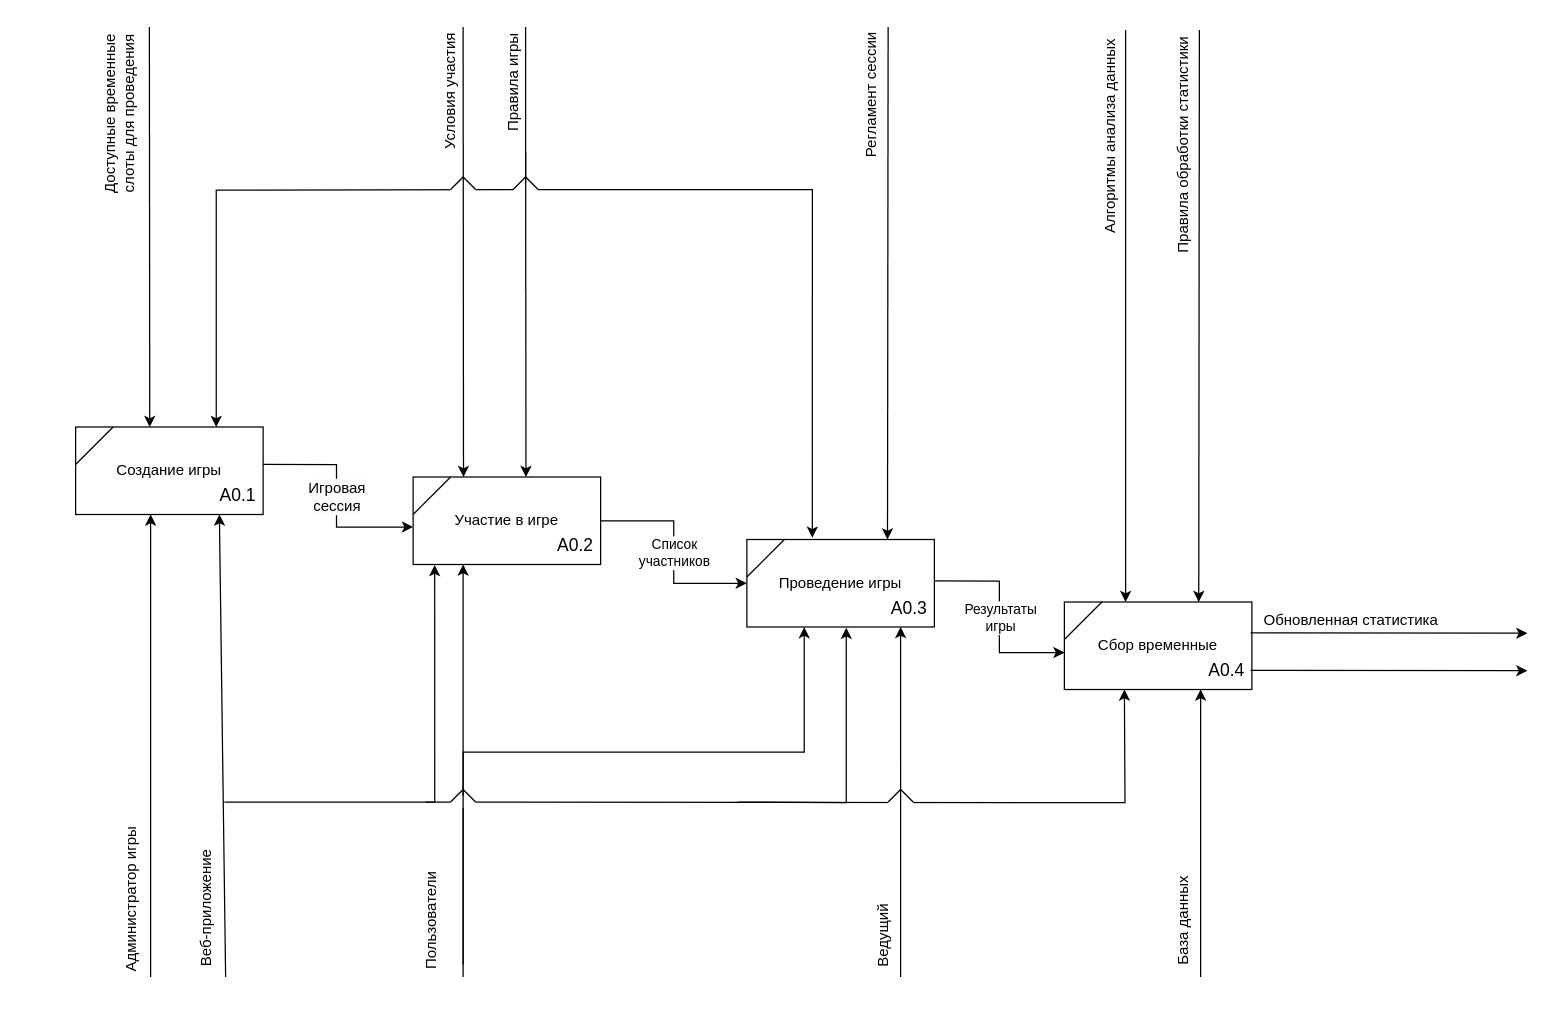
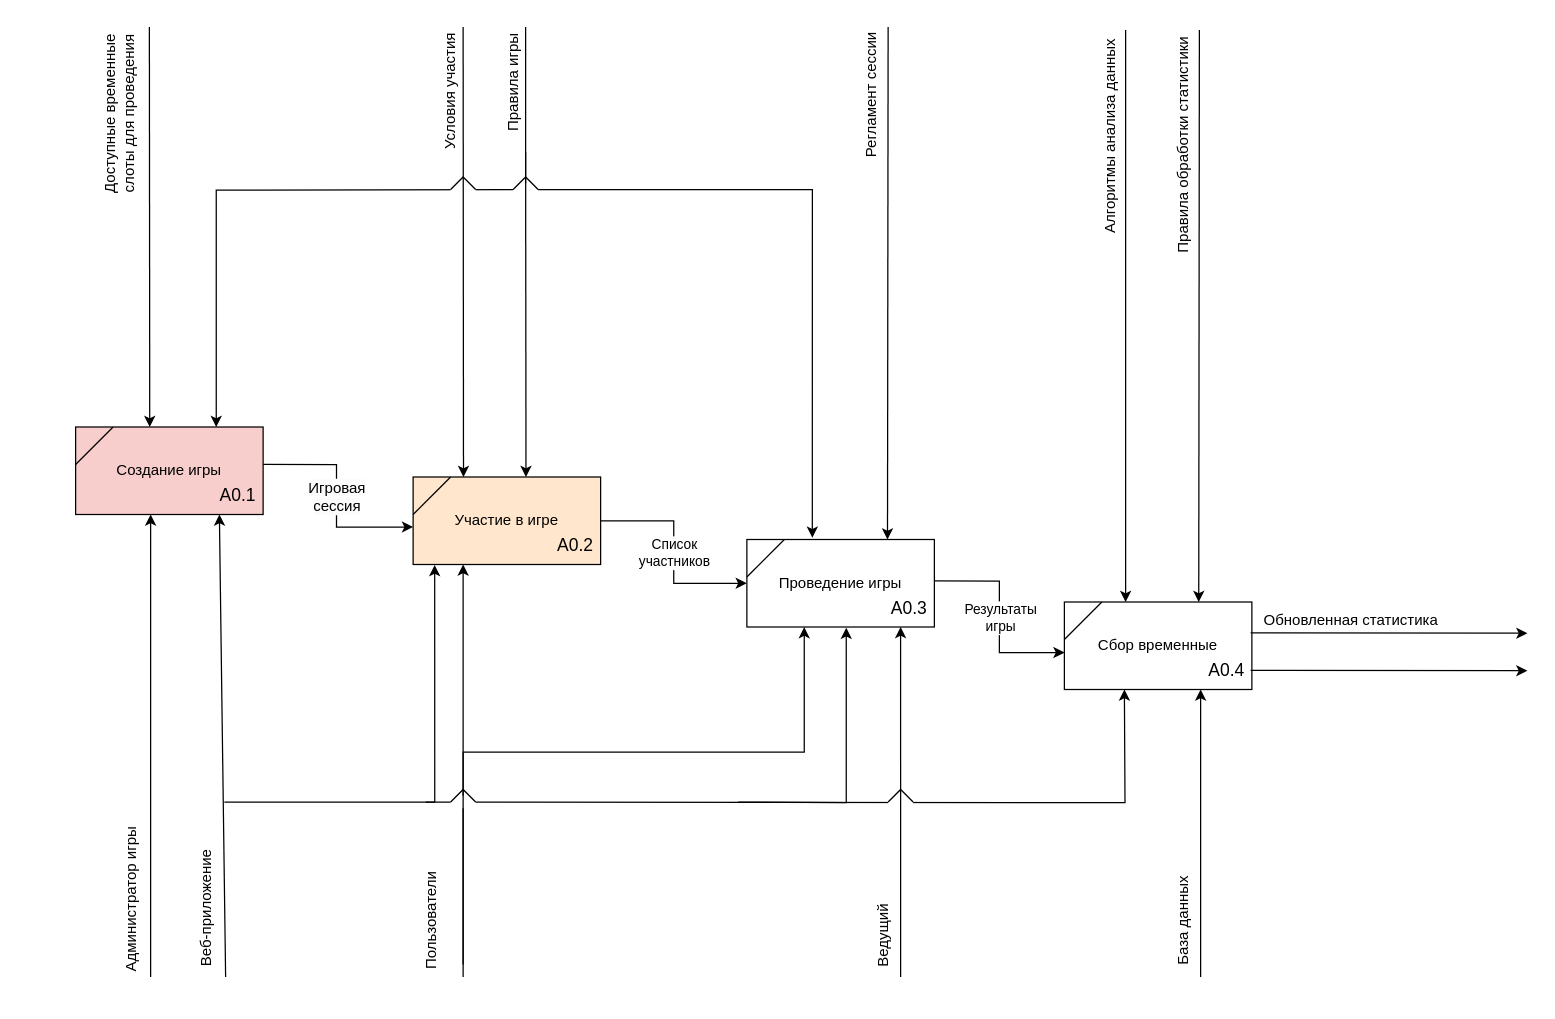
node "Создание игры": fillcolor #ffffff -> #f8cecc
node "Участие в игре": fillcolor #ffffff -> #ffe6cc
